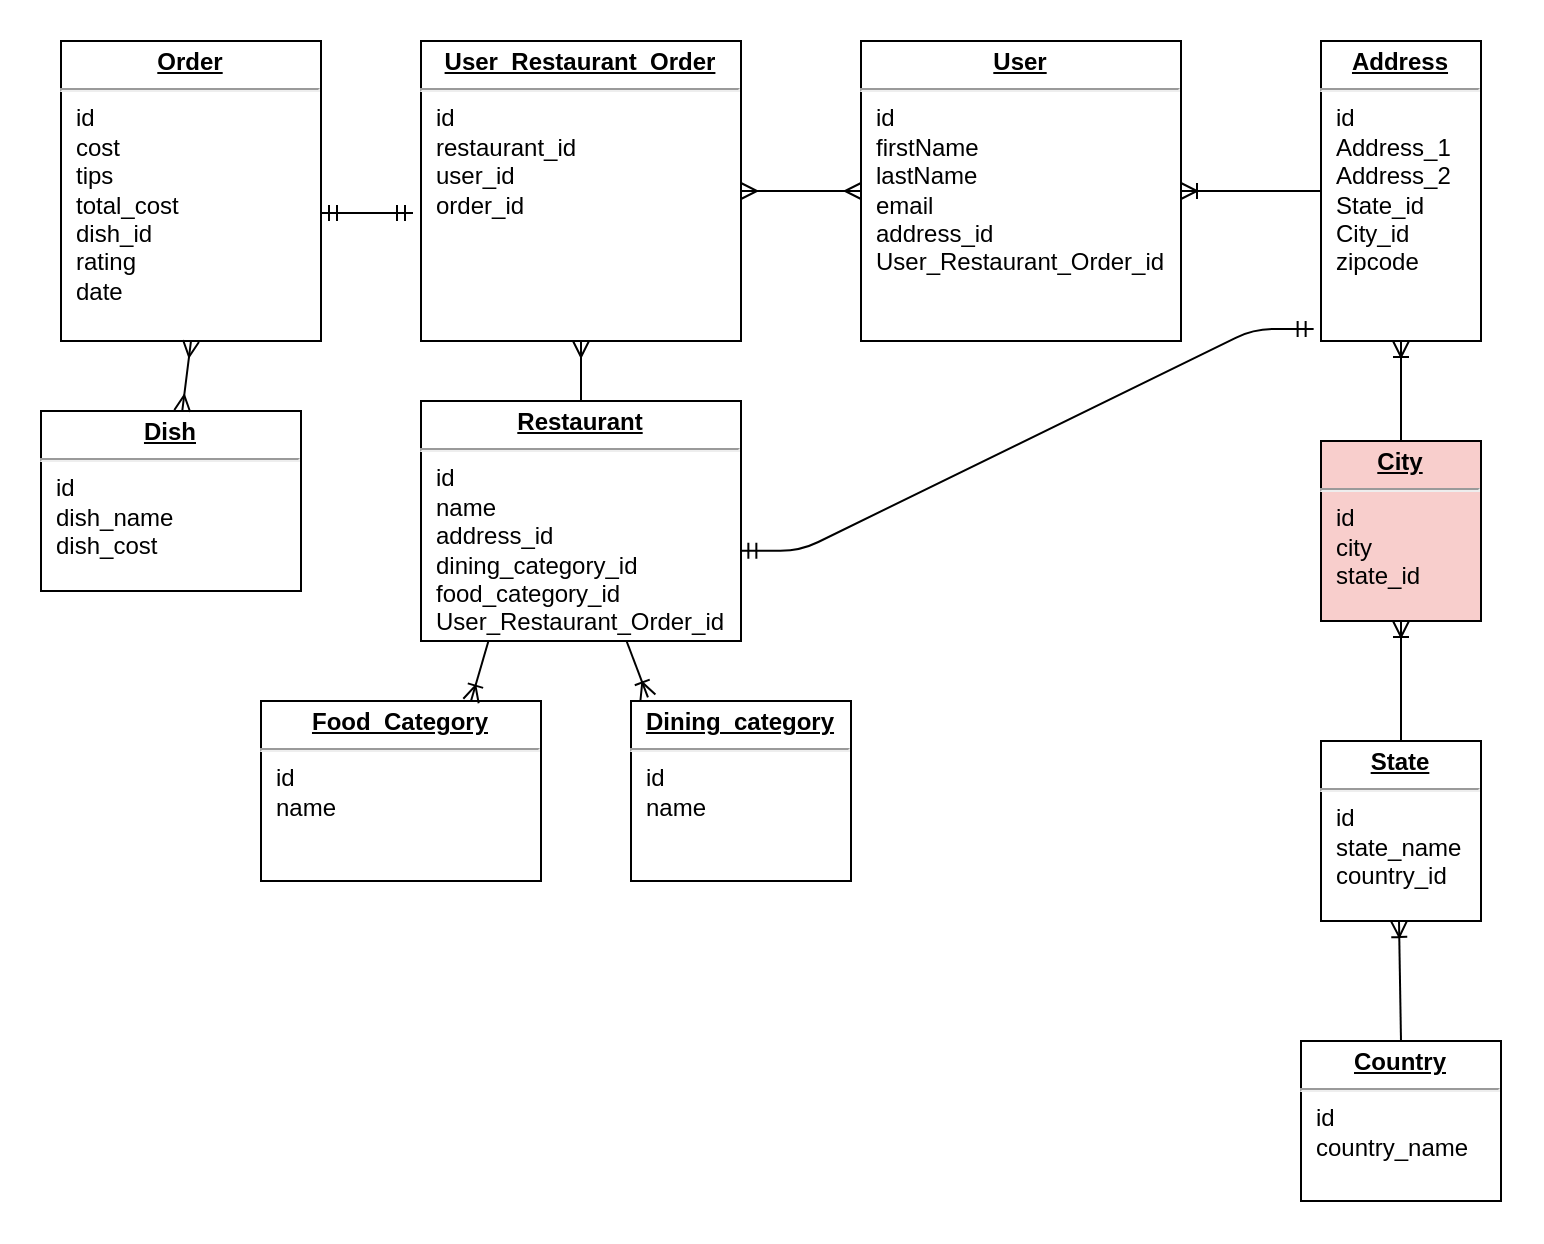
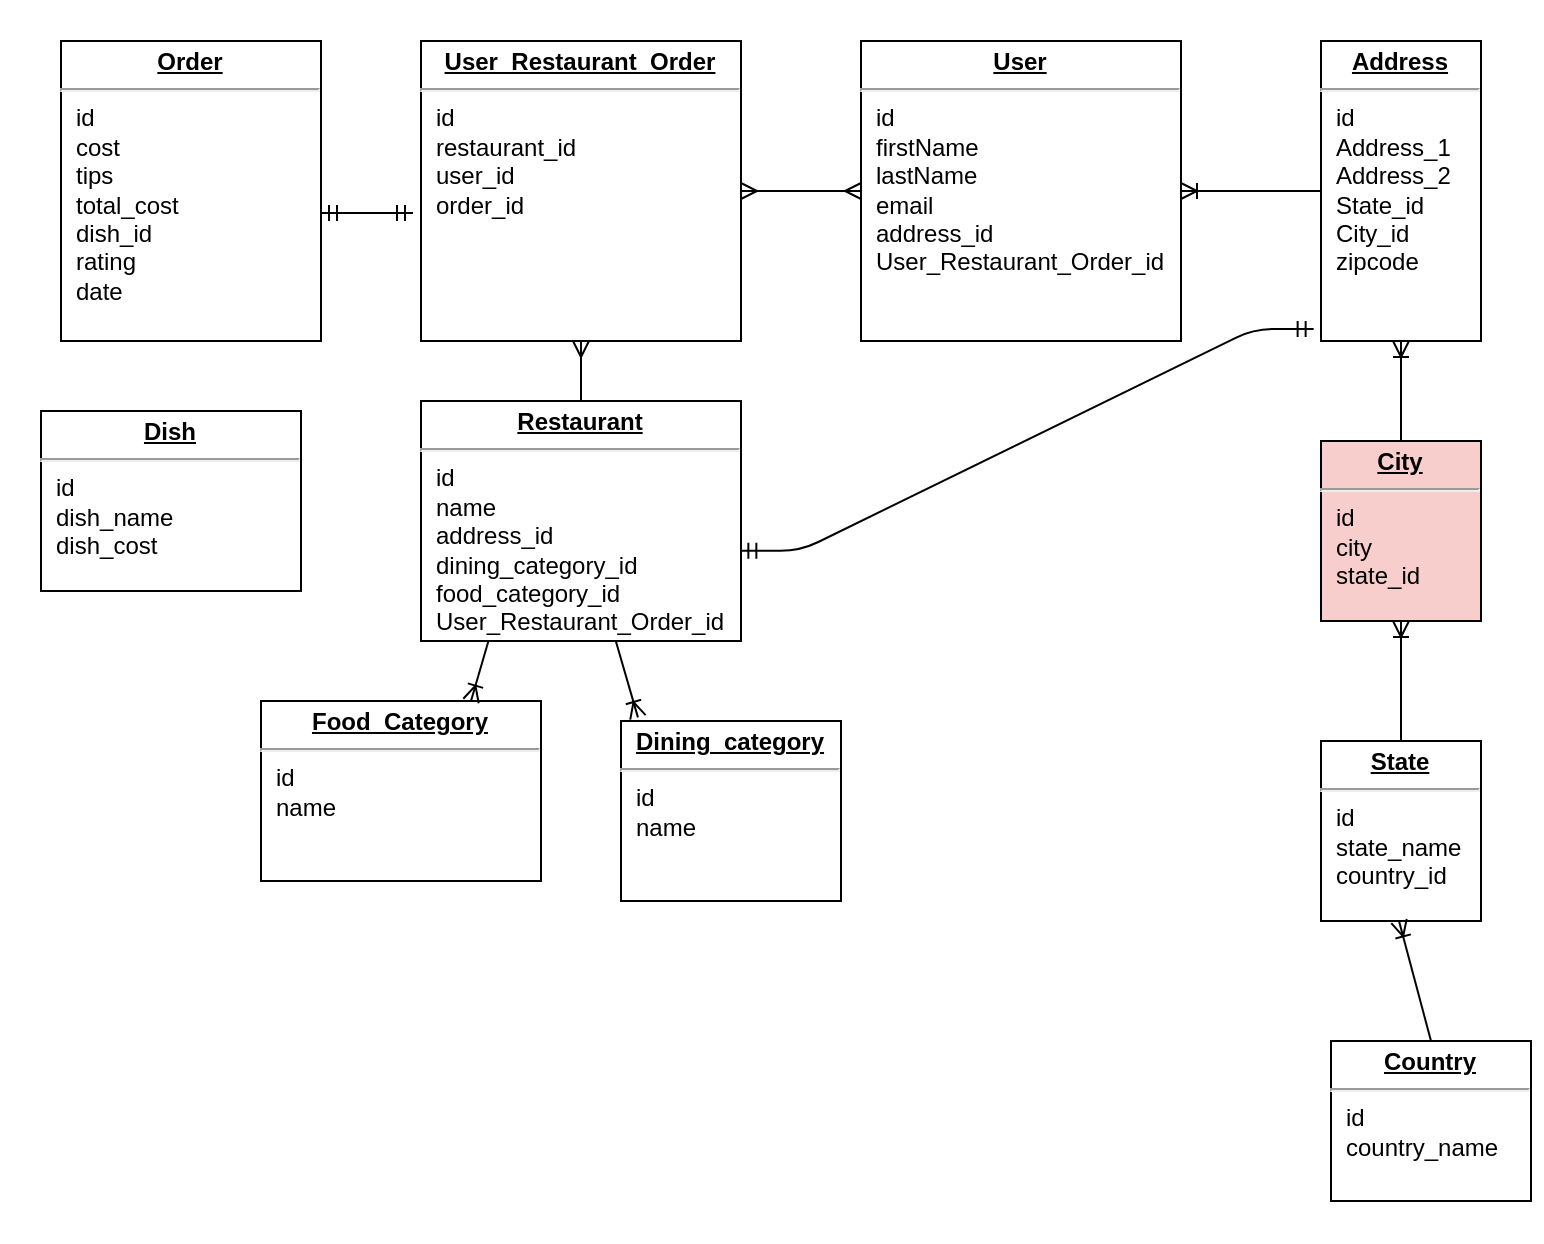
edge "Order id cost tips total_cost dish_id rating date" -- "Dish id dish_name dish_cost": removed
node "Dining_category id name": moved (741, 791) -> (731, 811)
node "Country id country_name": moved (1401, 1121) -> (1431, 1121)
